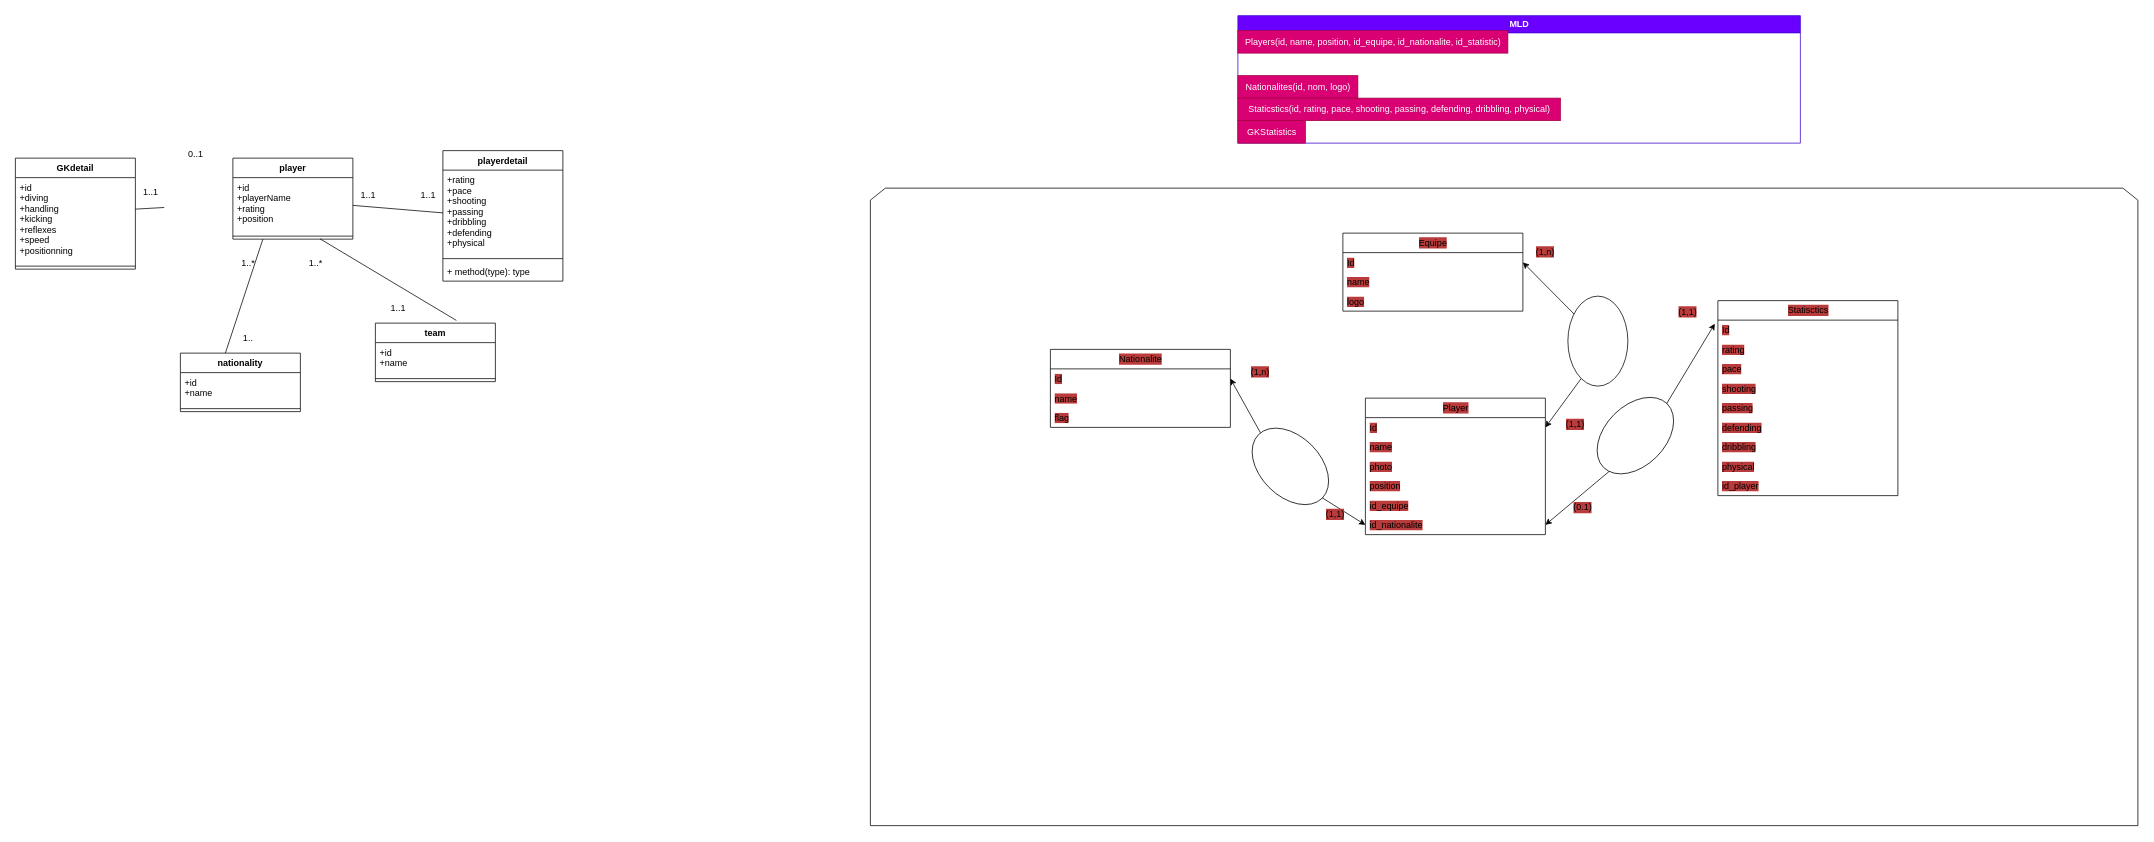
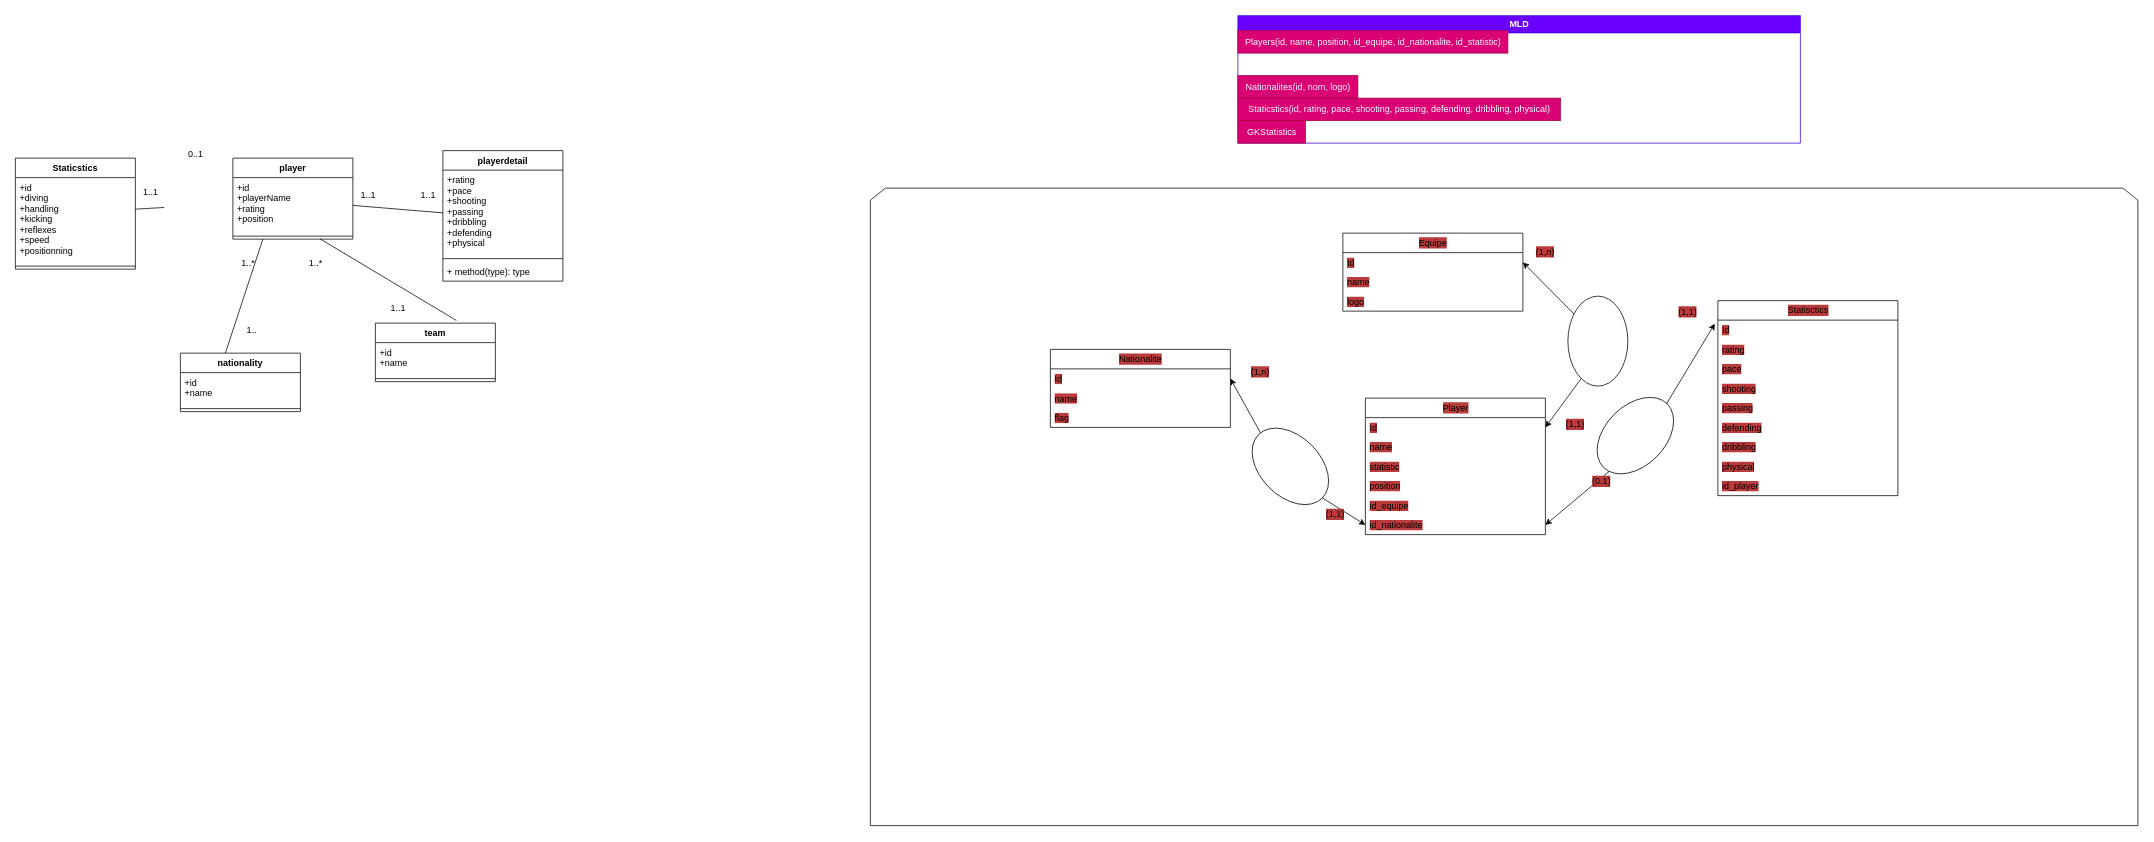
node "GKdetail": label "GKdetail" -> "Staticstics"
node "1..": moved (248, 338) -> (252, 330)
node "photo": label "photo" -> "statistic"
node "(0.1)": moved (1583, 507) -> (1602, 481)
